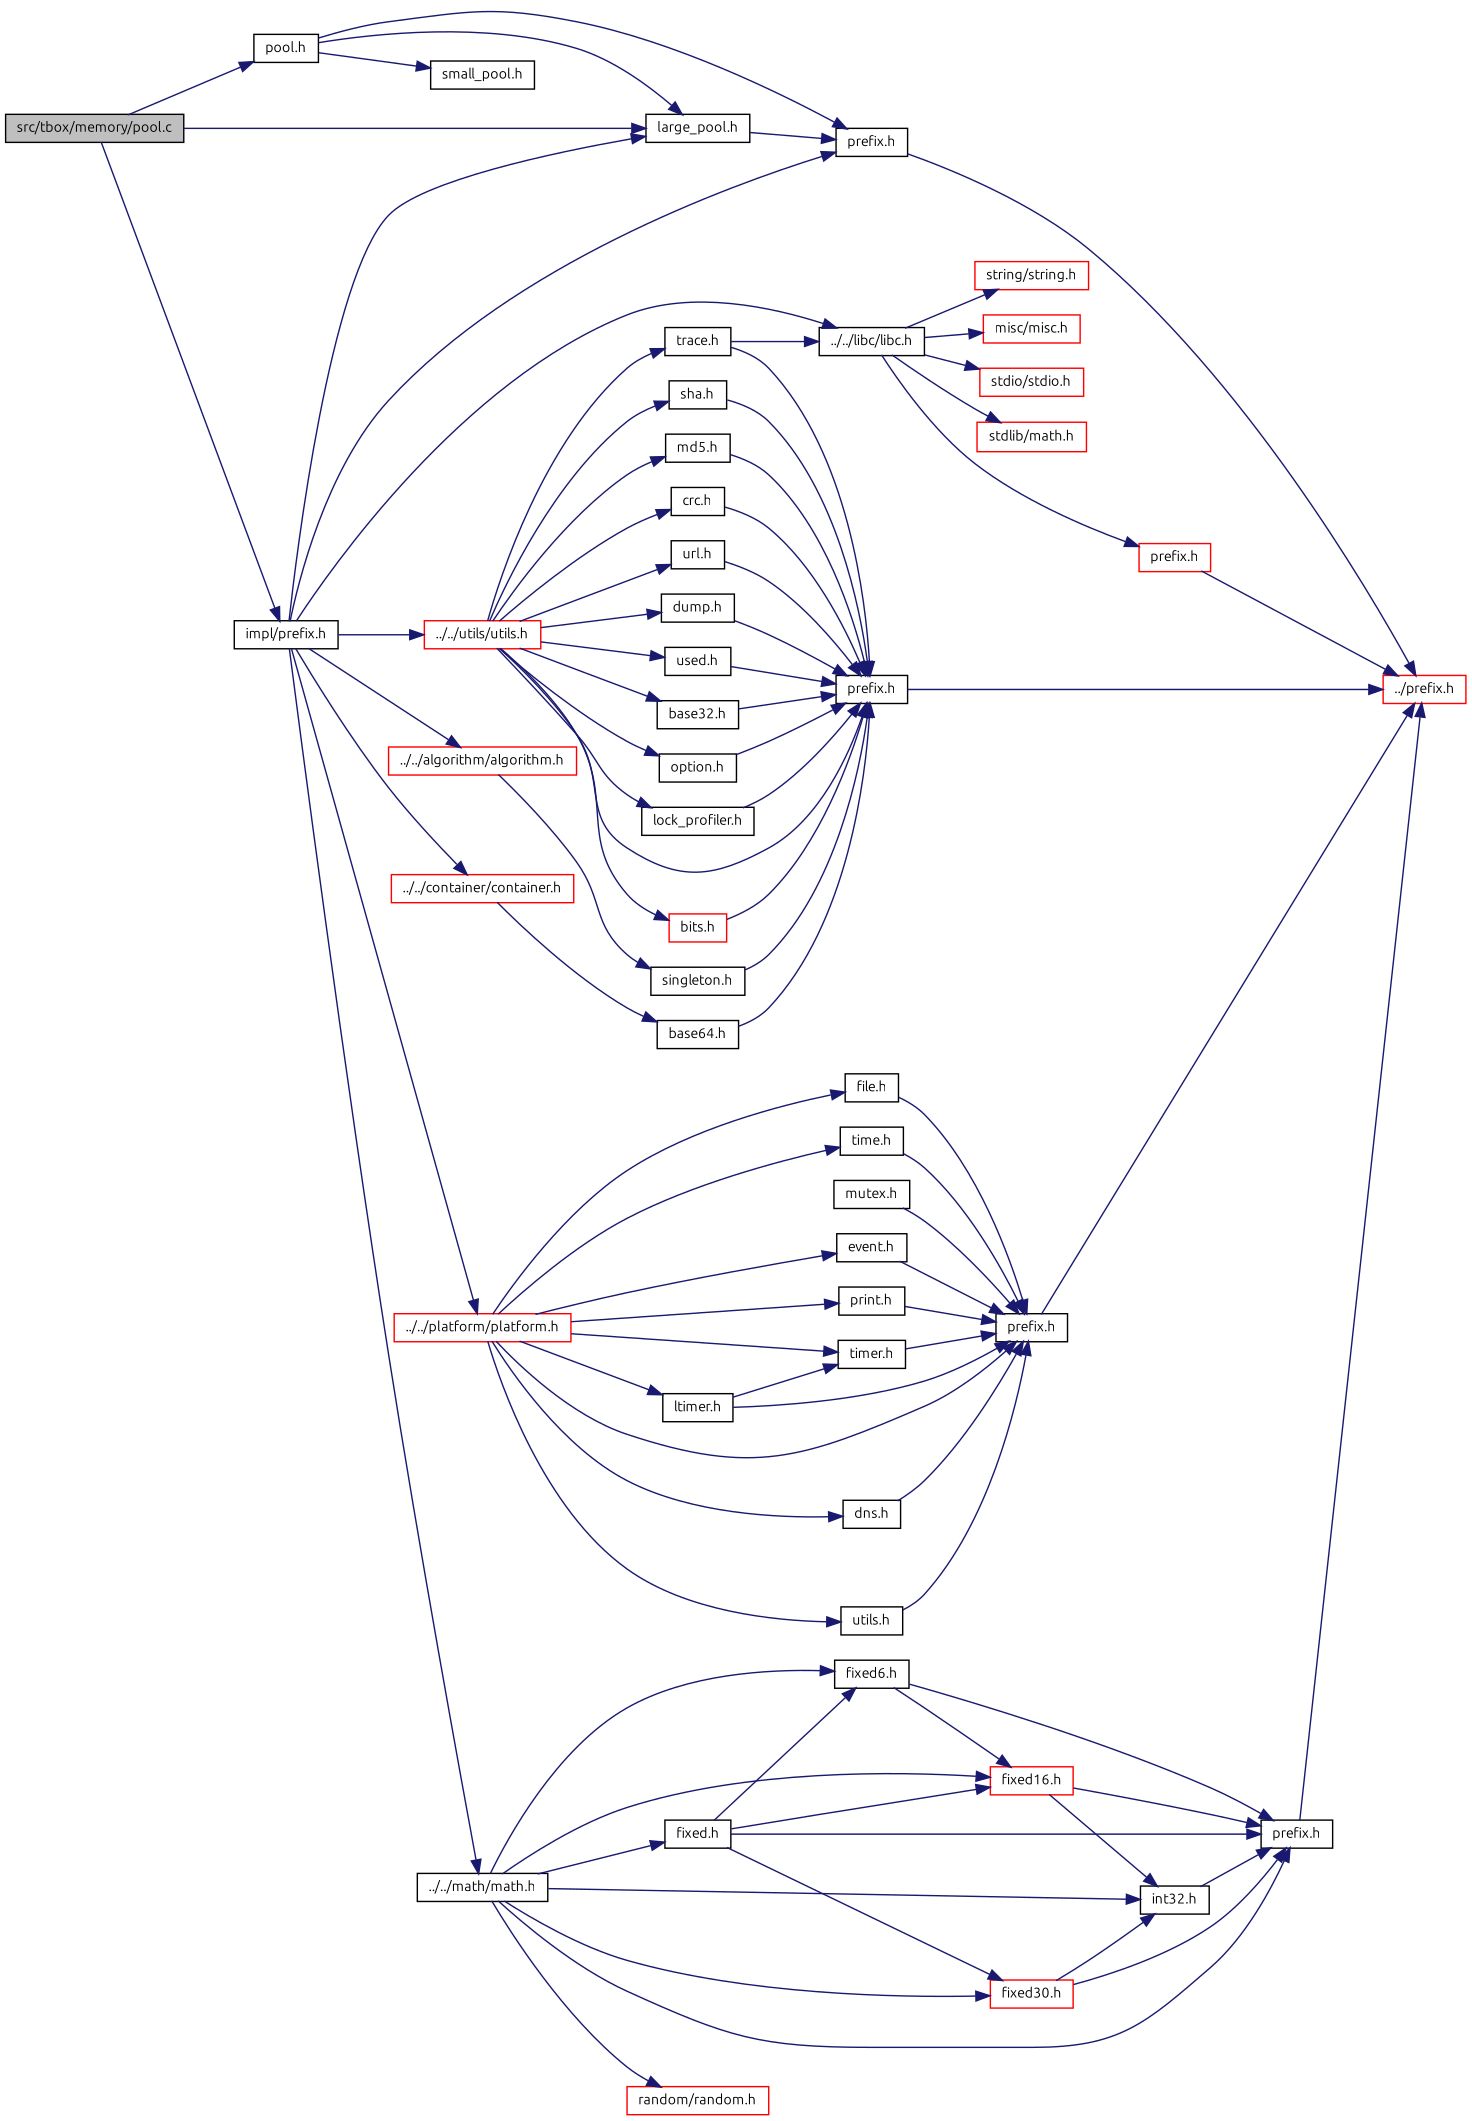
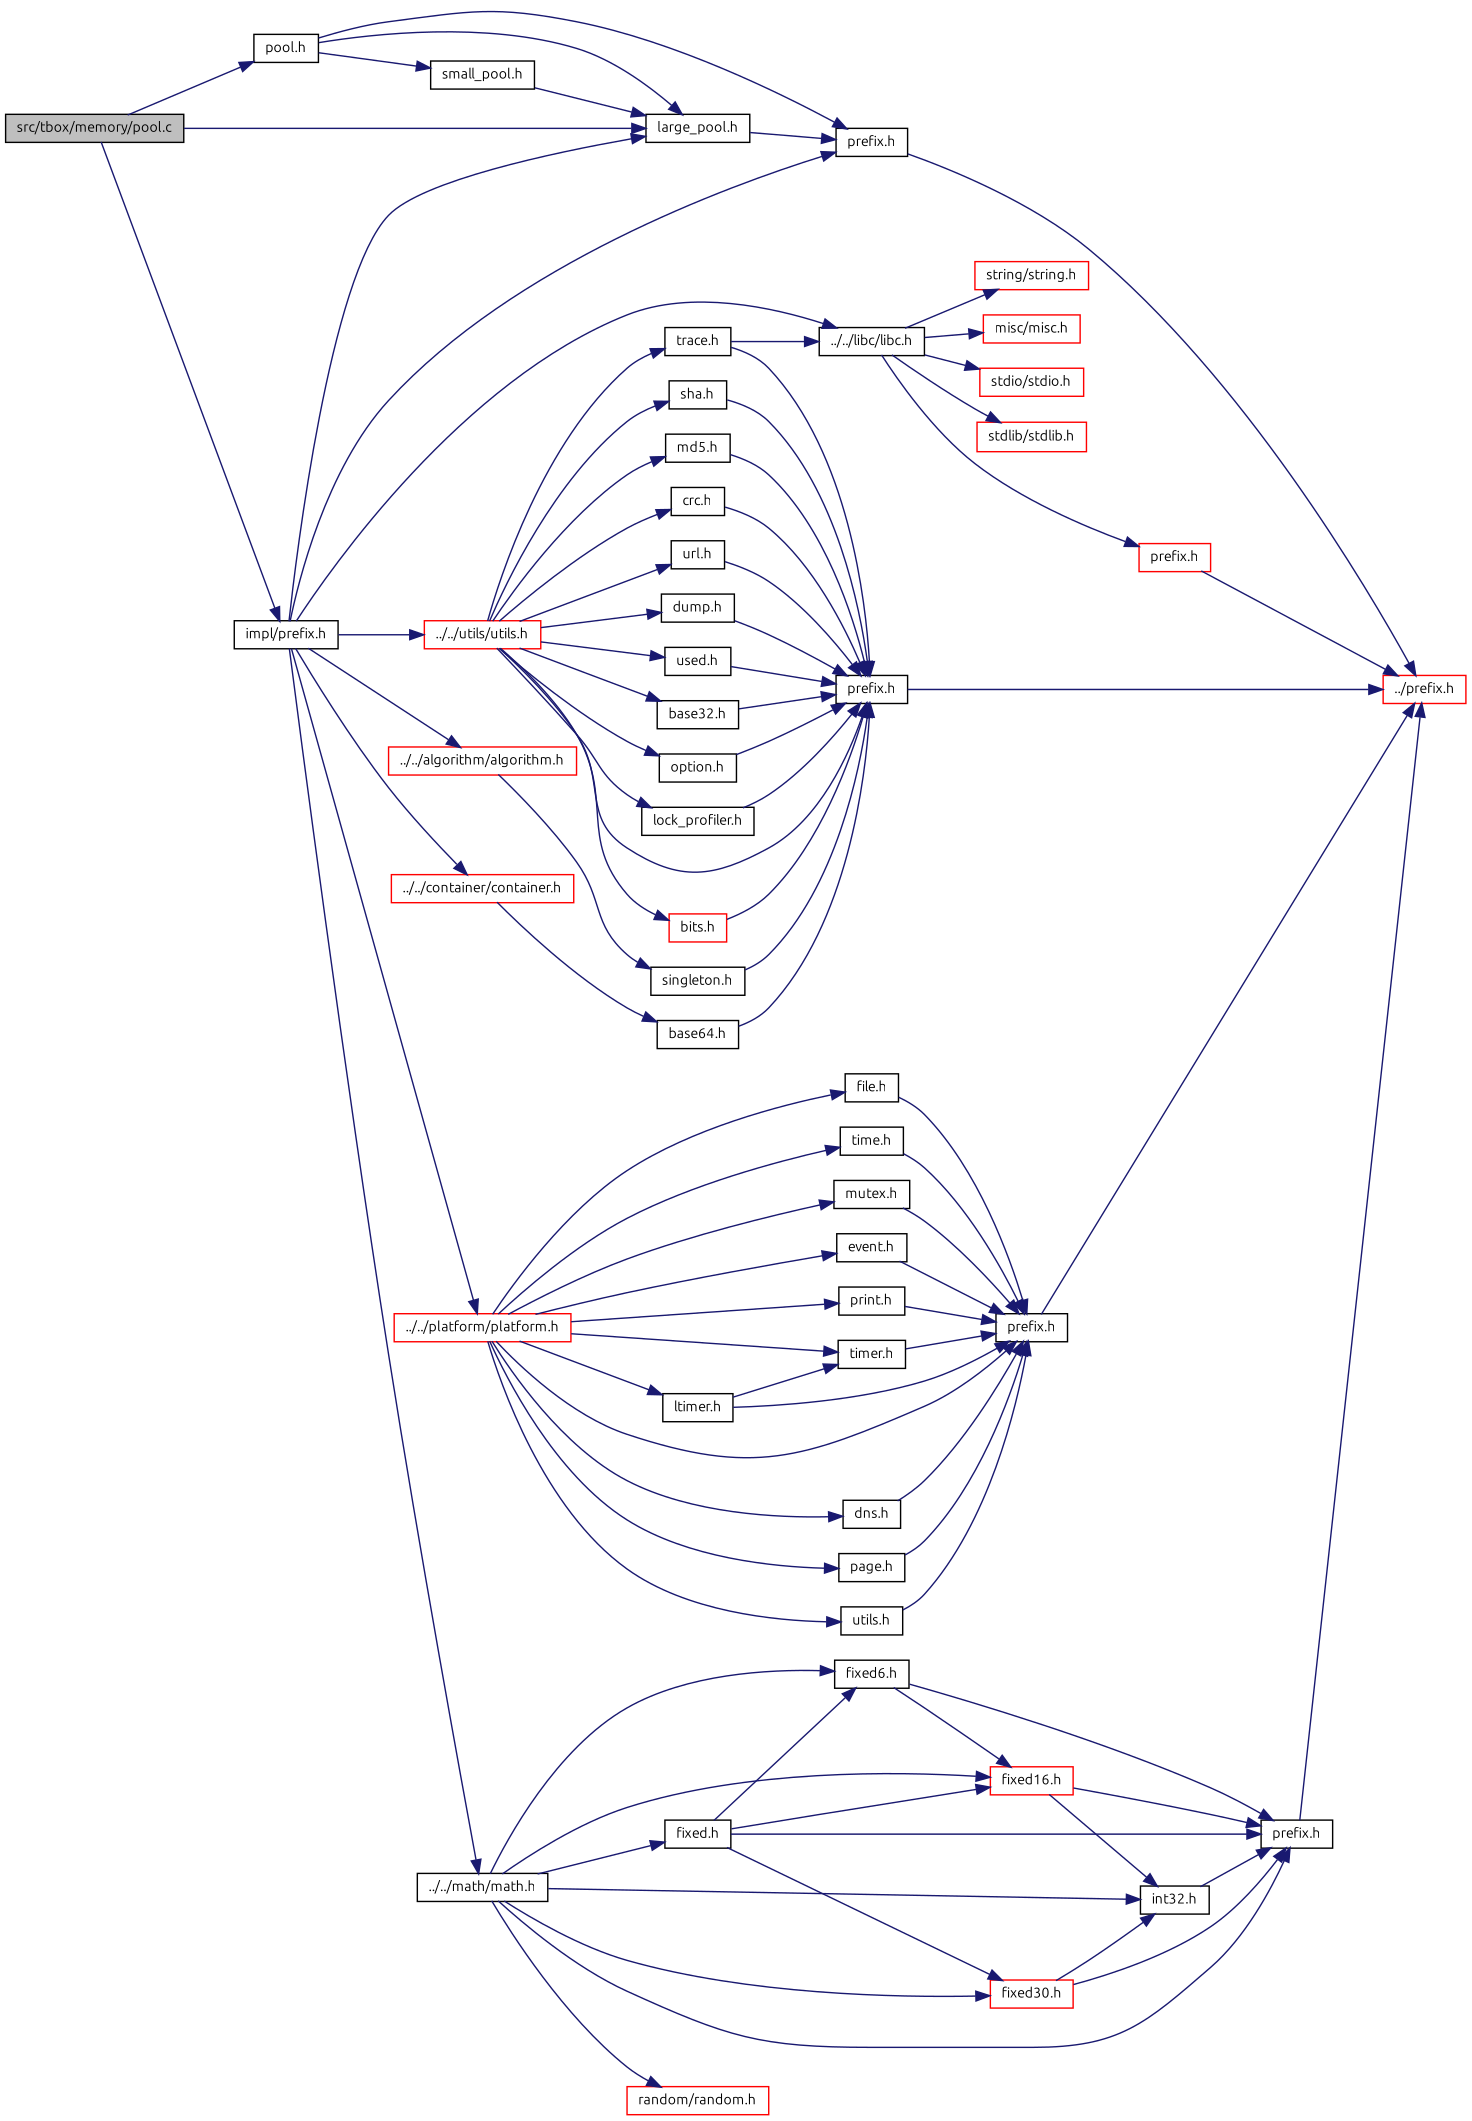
edge "small_pool.h" -> "large_pool.h": added
node "stdlib/math.h": label "stdlib/math.h" -> "stdlib/stdlib.h"
edge "../../platform/platform.h" -> "mutex.h": added
node "page.h": added
